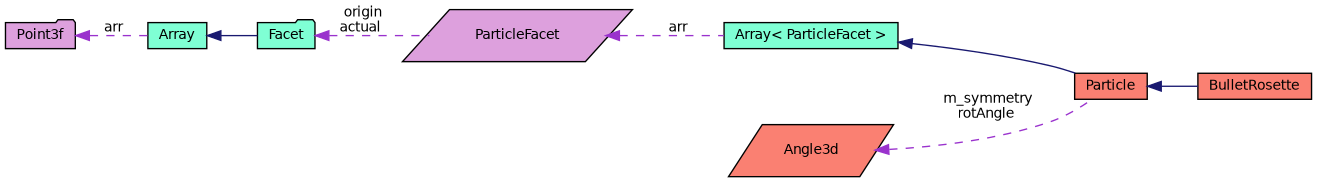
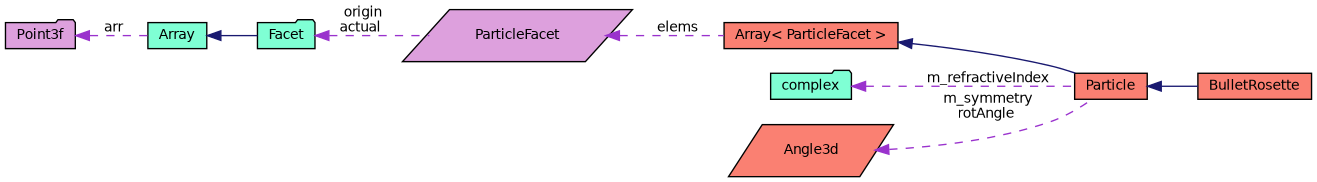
edge "Array< ParticleFacet >" -> "ParticleFacet": label " arr" -> " elems"
node "Array< ParticleFacet >": fillcolor aquamarine -> salmon
node "complex": added
